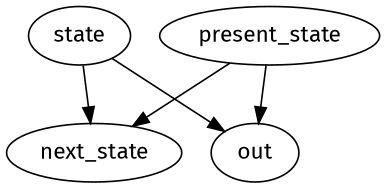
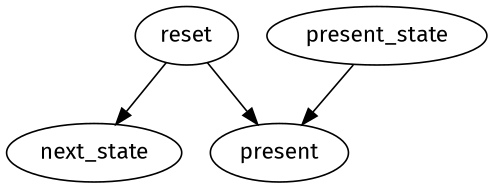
node "state": label "state" -> "reset"
edge "present_state" -> "next_state": removed
node "out": label "out" -> "present"
